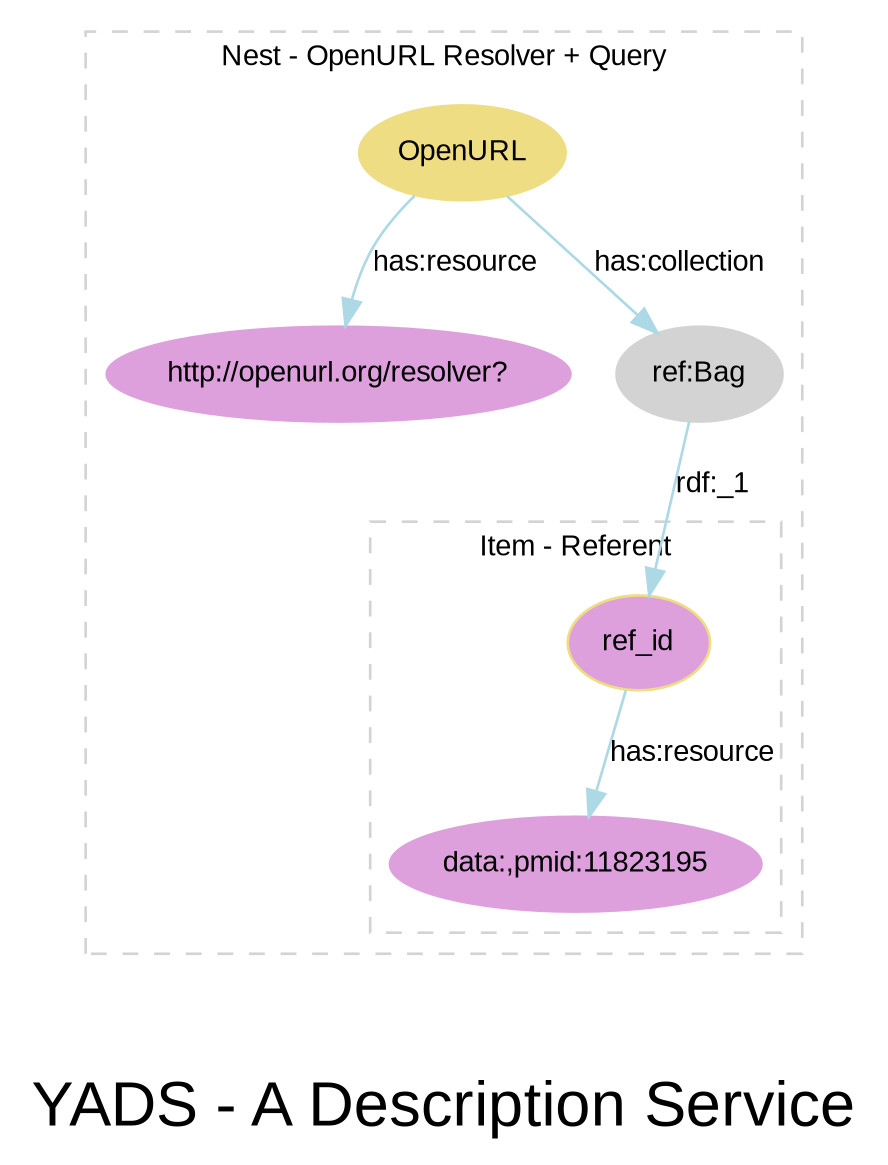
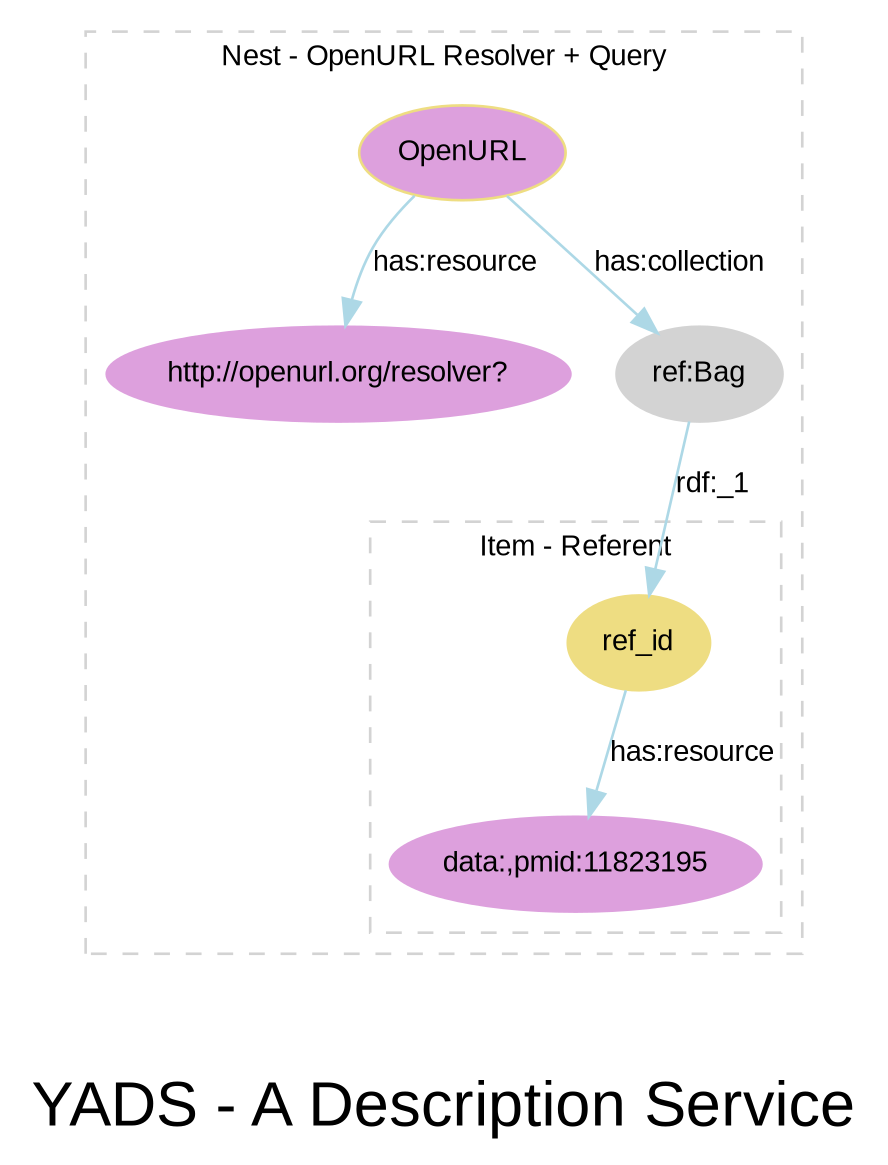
node "OpenURL": fillcolor lightgoldenrod -> plum
node "ref_id": fillcolor plum -> lightgoldenrod
